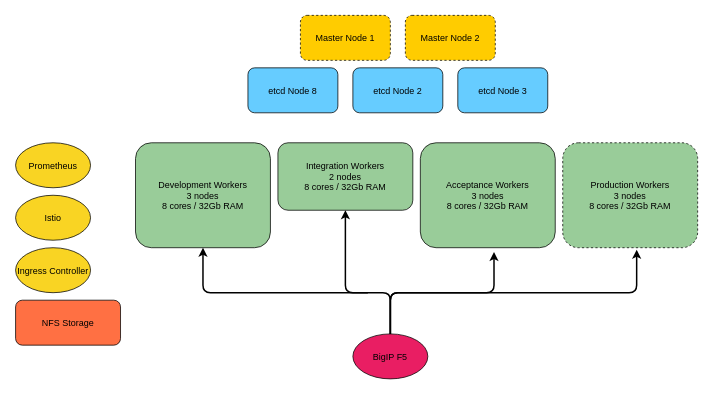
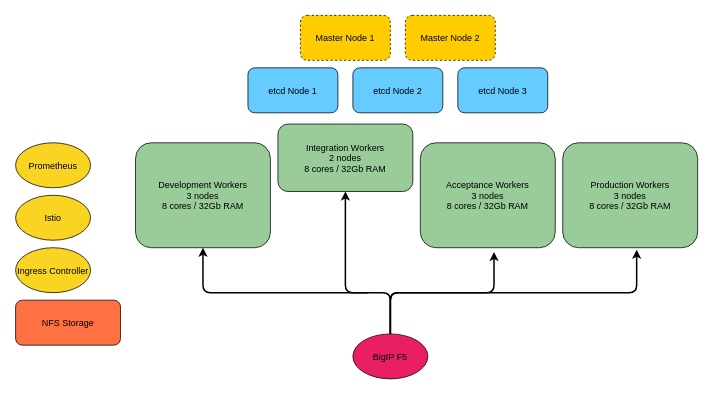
node "etcd Node 8": label "etcd Node 8" -> "etcd Node 1"
node "Integration Workers 2 nodes 8 cores / 32Gb RAM": moved (345, 177) -> (345, 158)
node "Production Workers 3 nodes 8 cores / 32Gb RAM": style dashed -> solid
